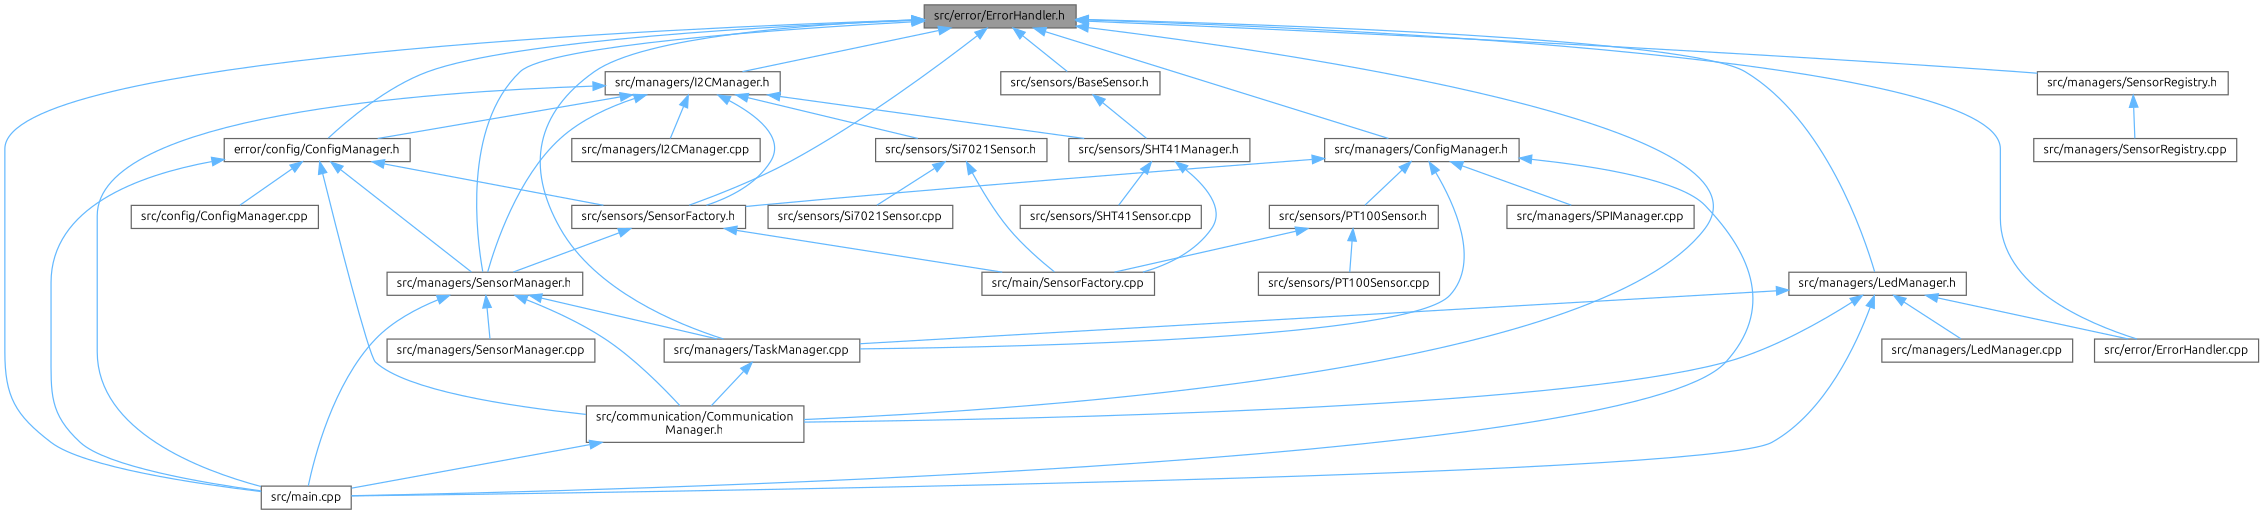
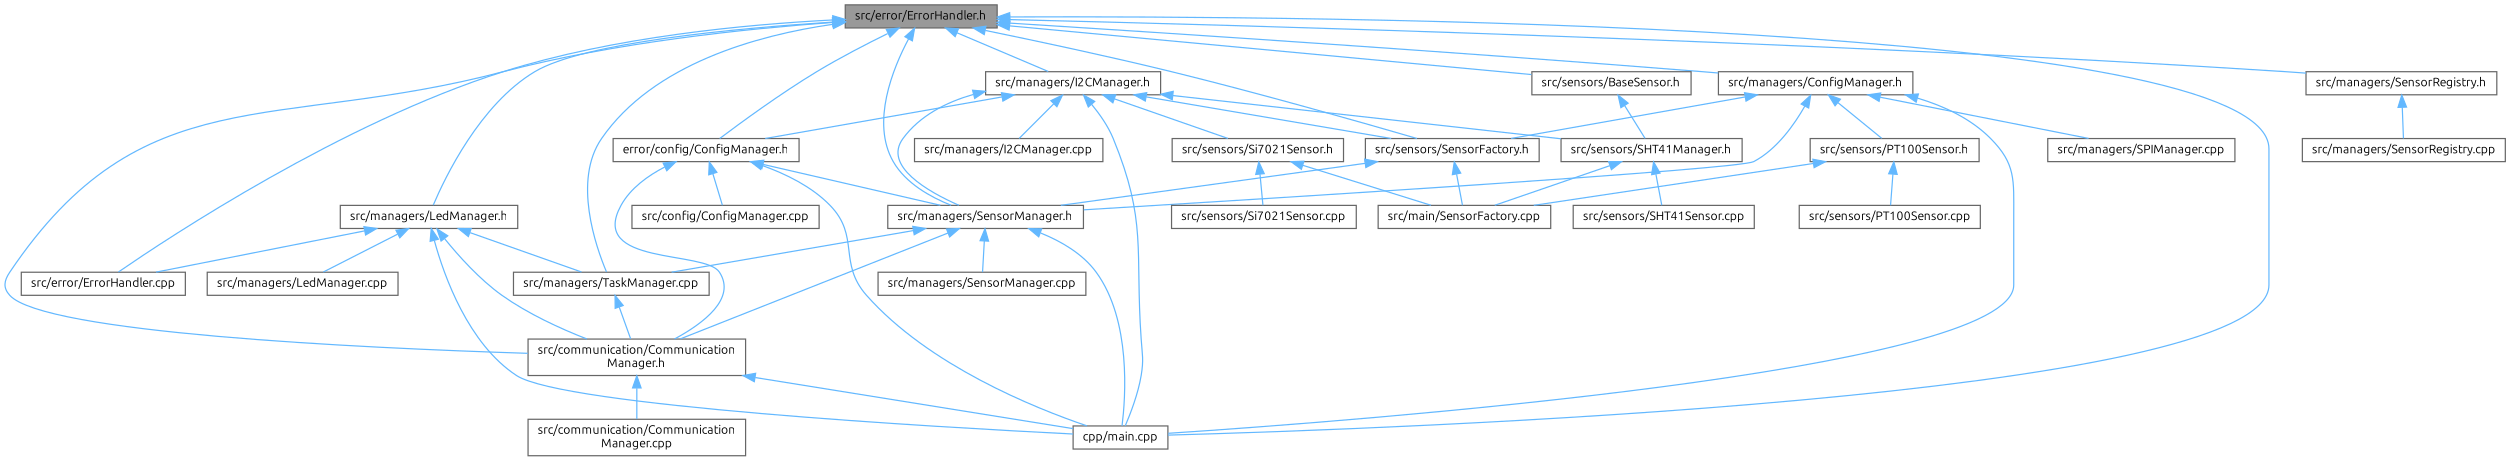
edge "src/sensors/SensorFactory.h" -> "error/config/ConfigManager.h": removed
edge "src/managers/TaskManager.cpp" -> "src/managers/ConfigManager.h": now "src/managers/SensorManager.h" -> "src/managers/ConfigManager.h"
node "src/communication/Communication Manager.cpp": added
node "src/main.cpp": label "src/main.cpp" -> "cpp/main.cpp"
